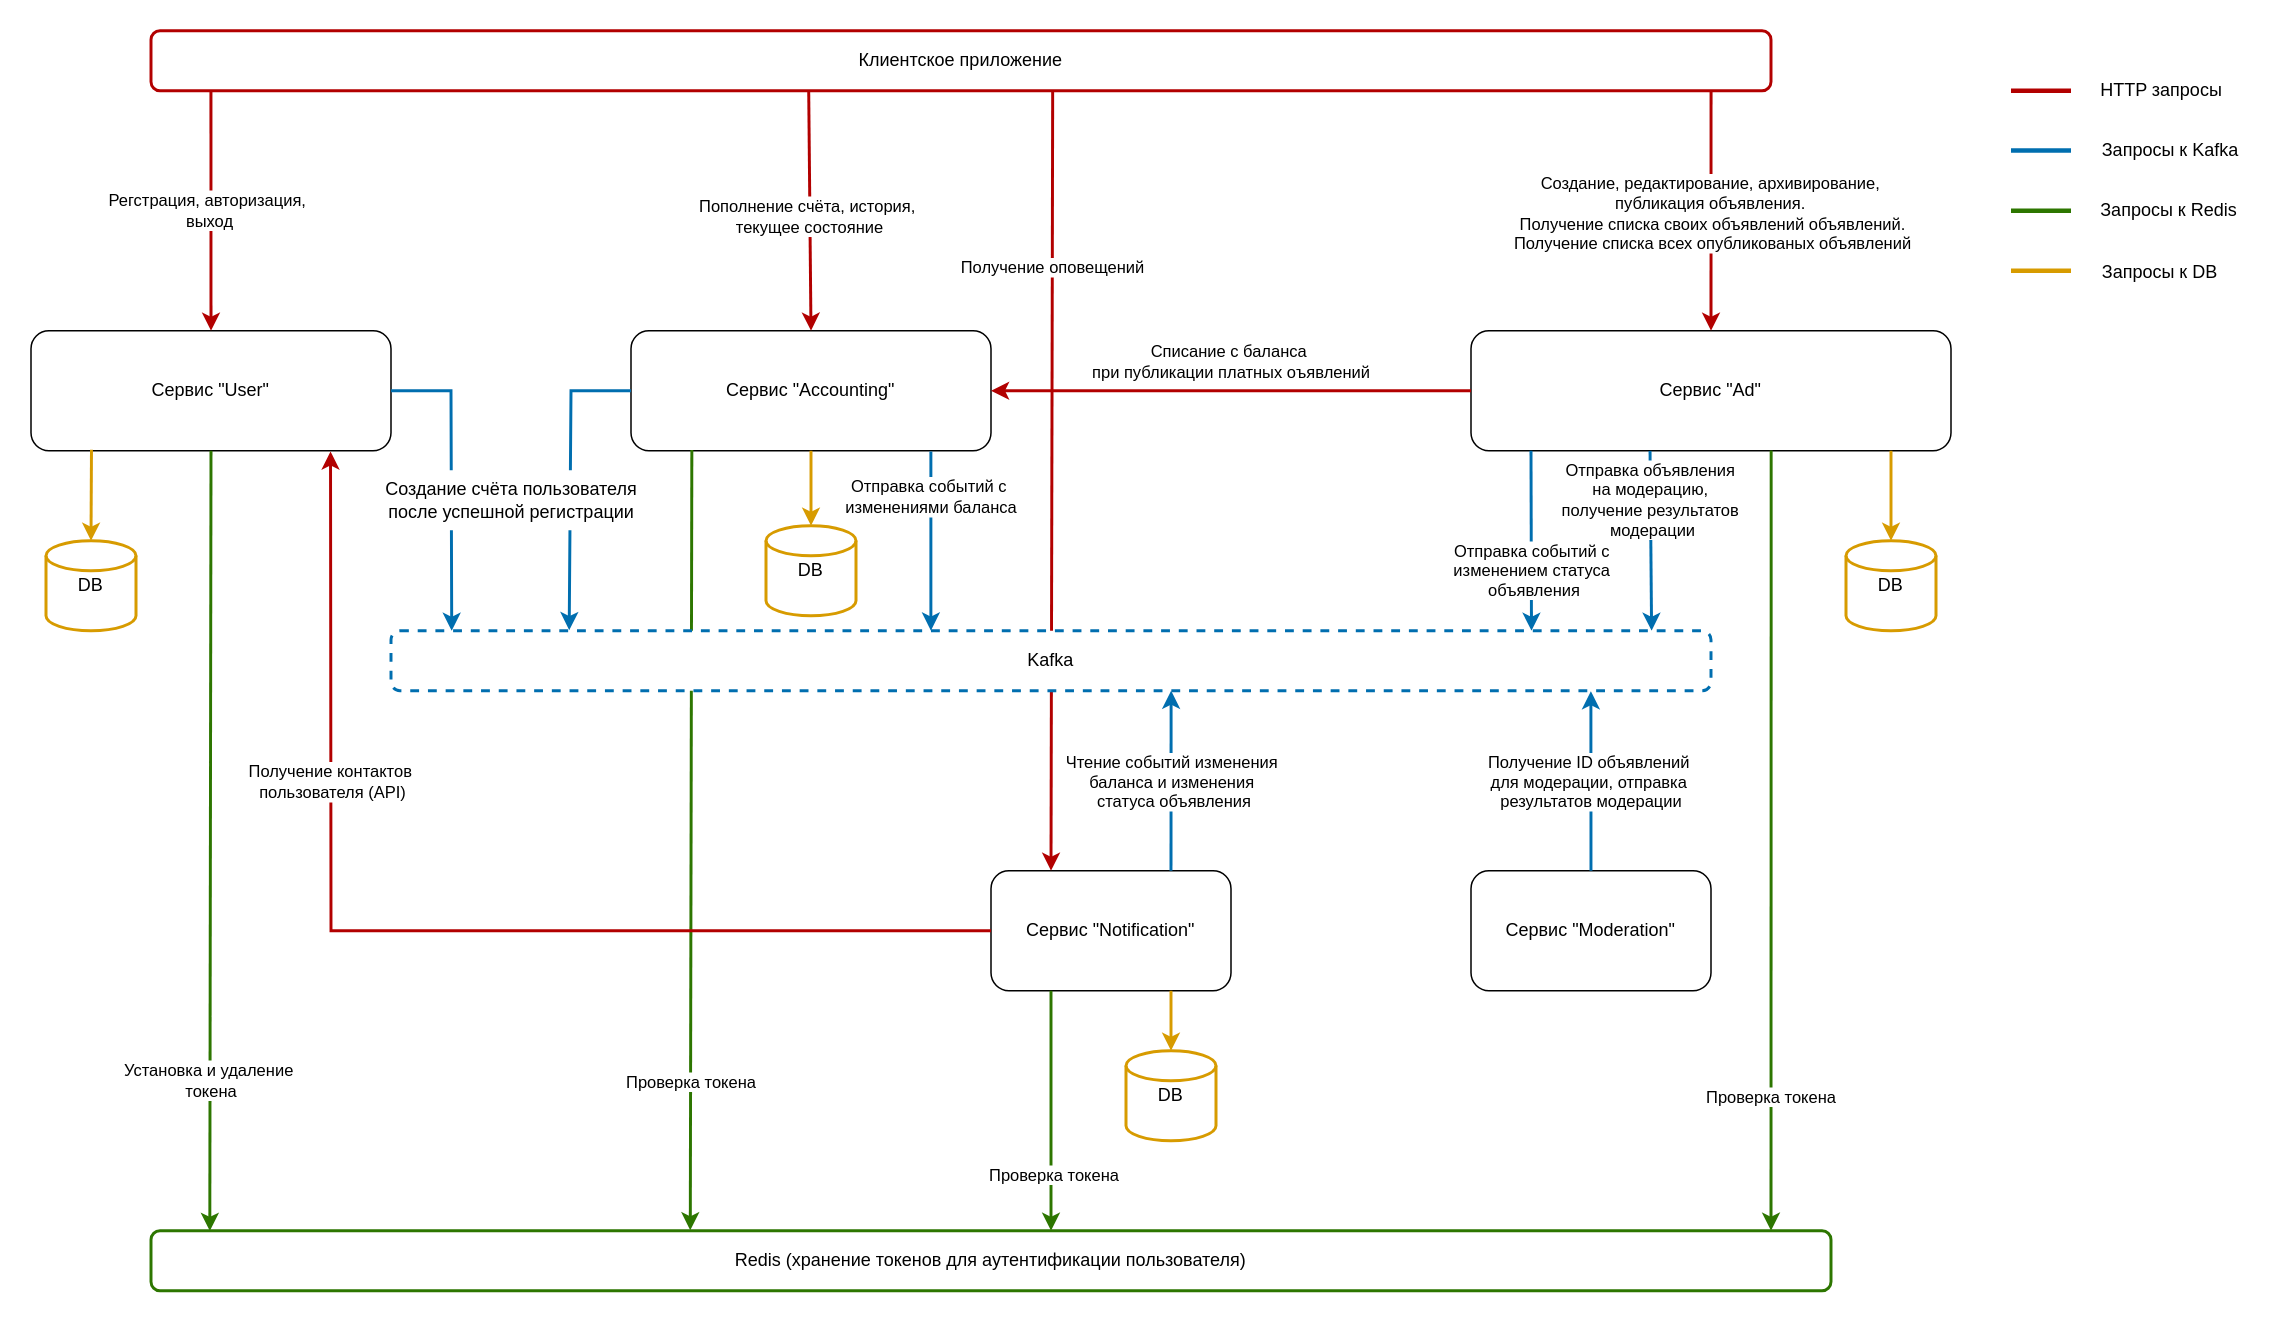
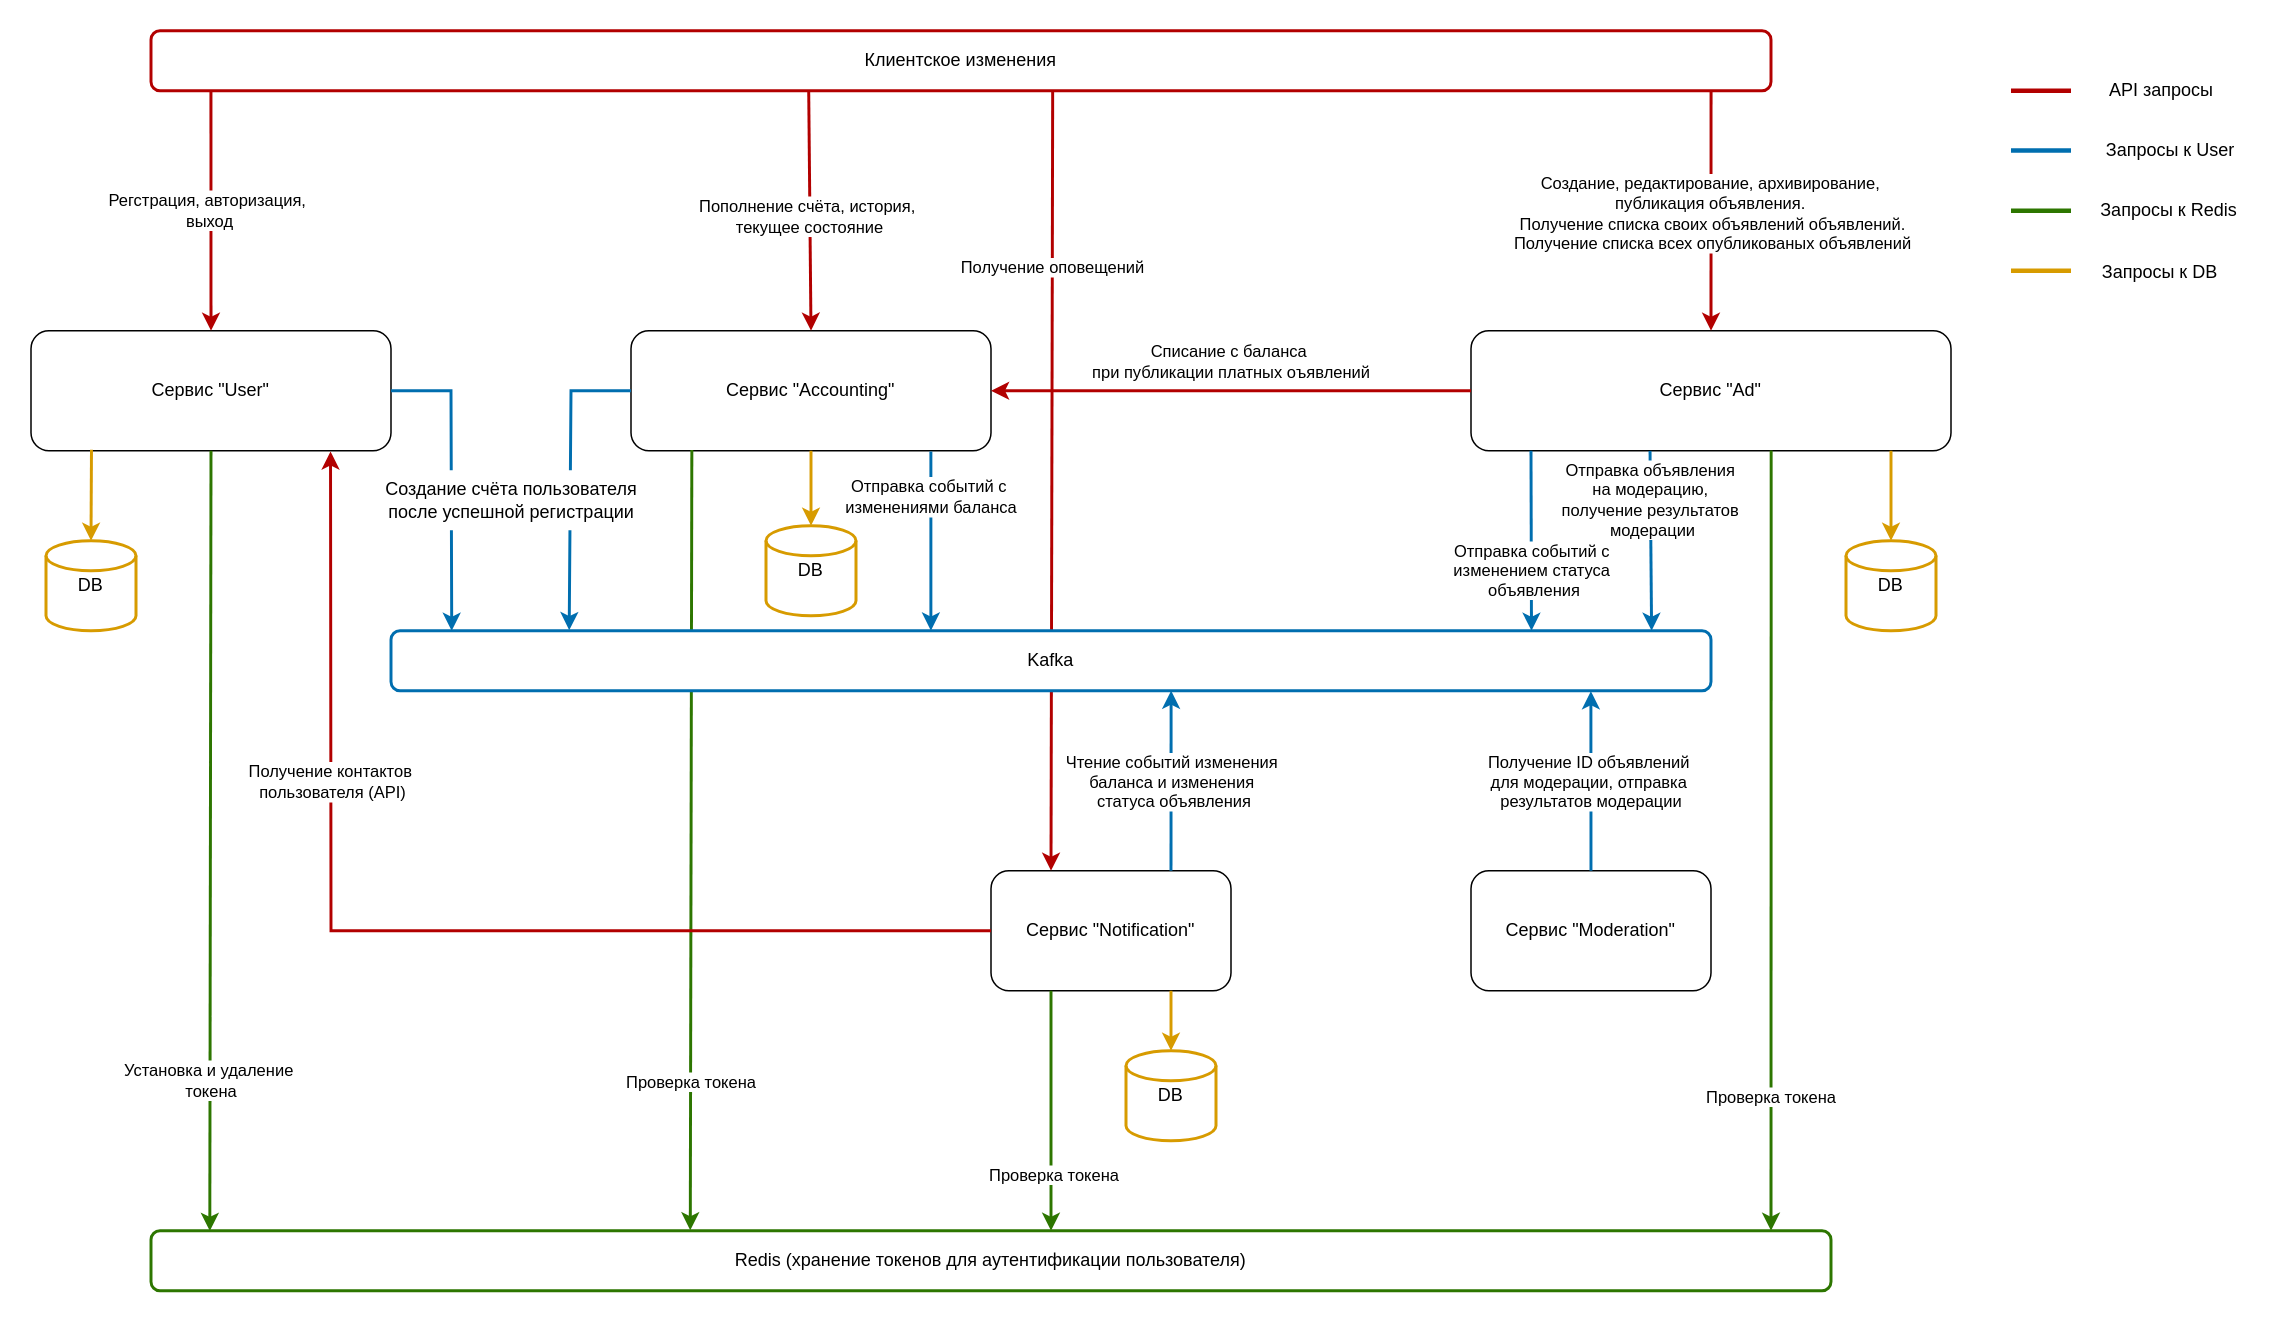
node "Клиентское приложение": label "Клиентское приложение" -> "Клиентское изменения"
node "HTTP запросы": label "HTTP запросы" -> "API запросы"
node "Запросы к Kafka": label "Запросы к Kafka" -> "Запросы к User"
node "Kafka": style dashed -> solid
